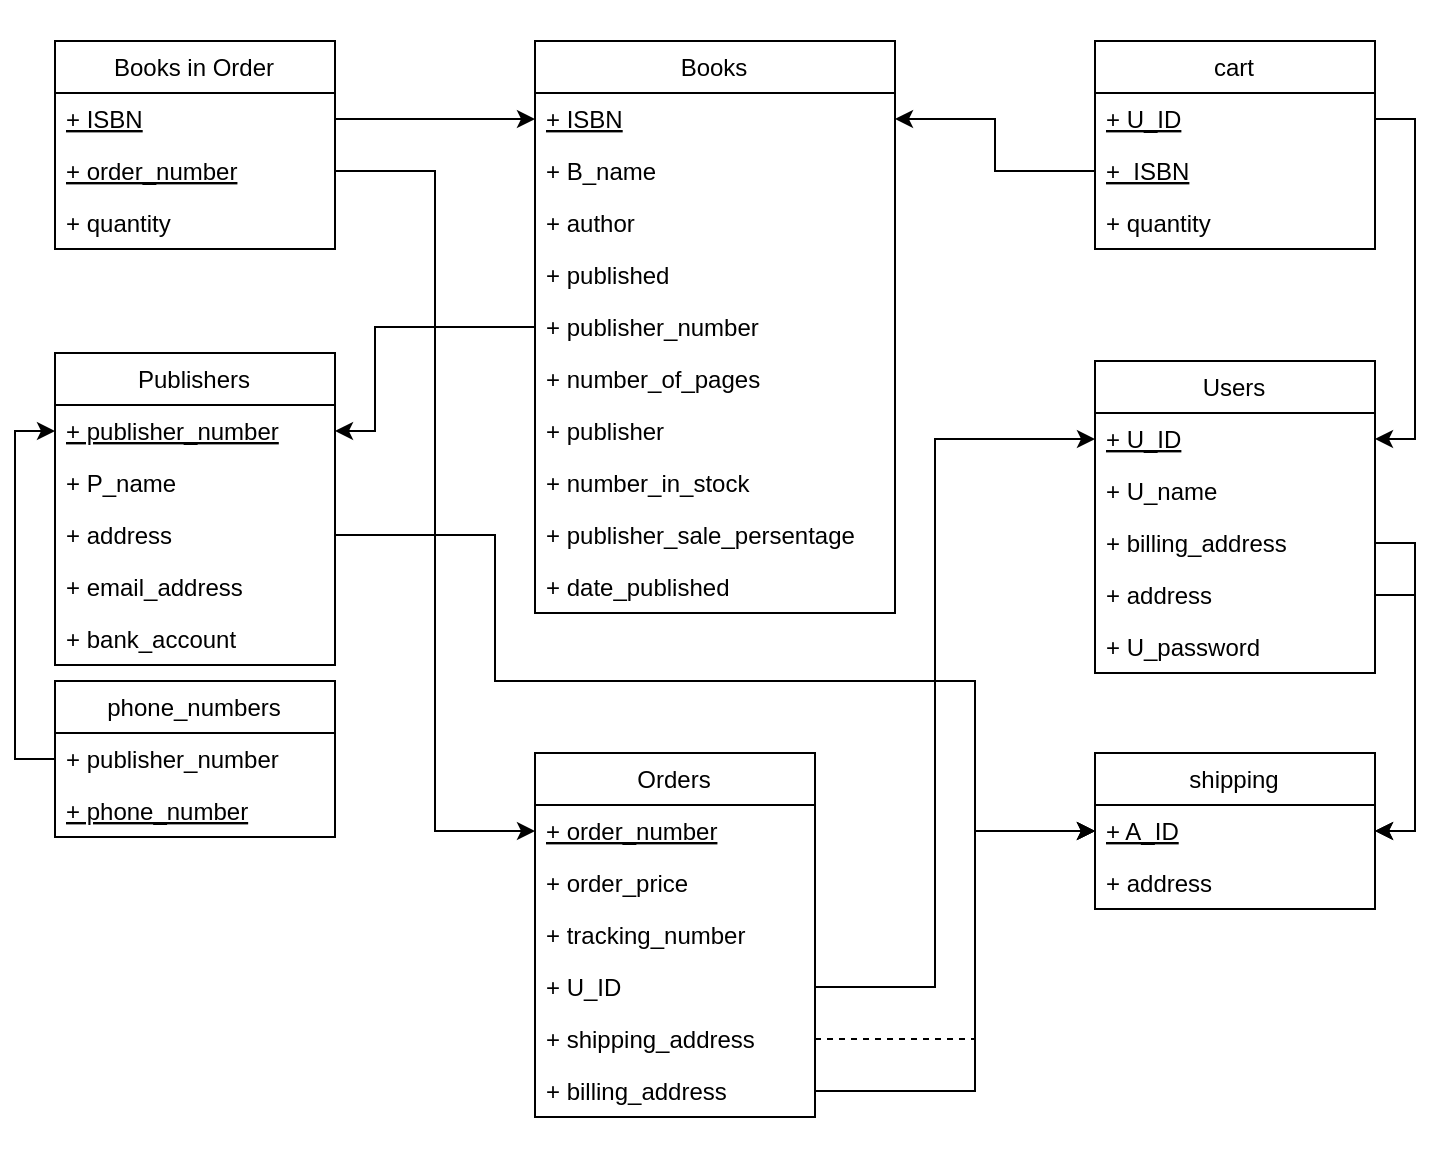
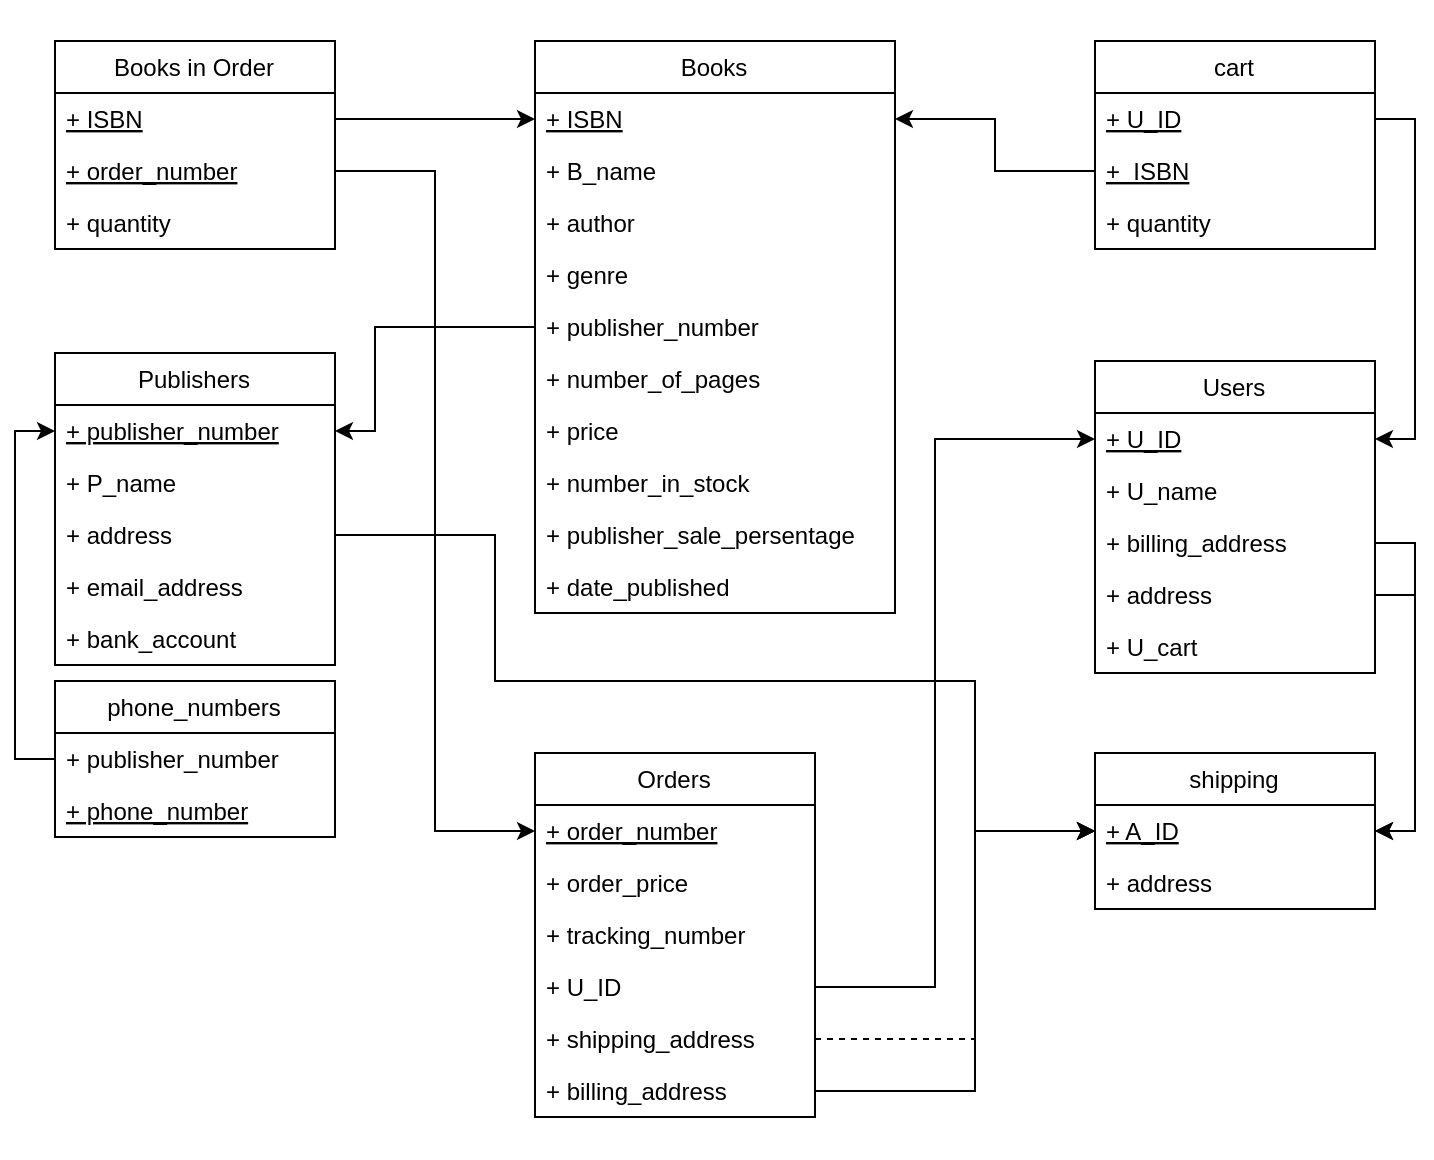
node "+ published": label "+ published" -> "+ genre"
node "+ publisher": label "+ publisher" -> "+ price"
node "+ U_password": label "+ U_password" -> "+ U_cart"
